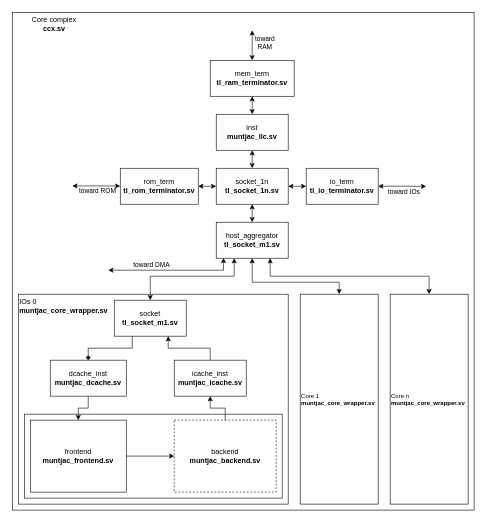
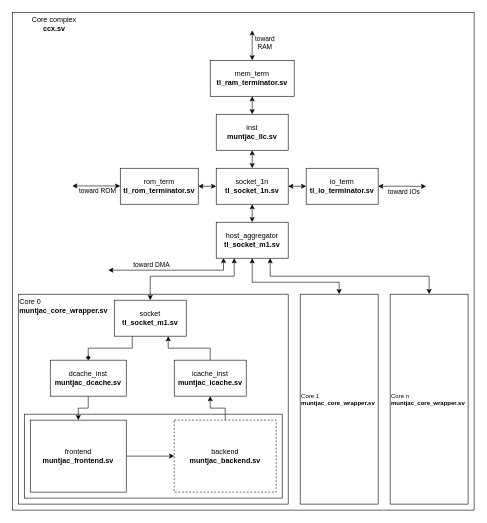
node "IOs 0 muntjac_core_wrapper.sv": label "IOs 0 muntjac_core_wrapper.sv" -> "Core 0 muntjac_core_wrapper.sv"
